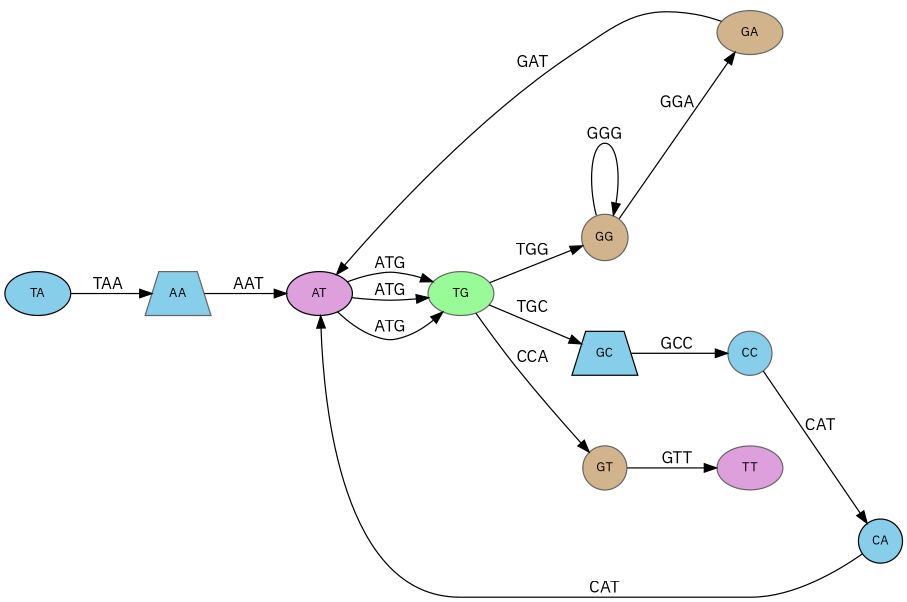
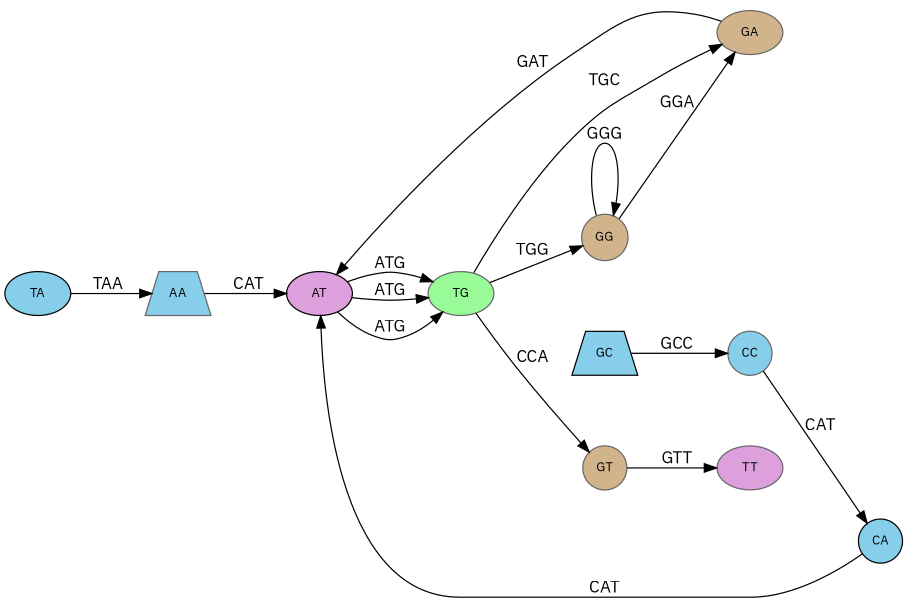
edge "AA" -> "AT": label "AAT" -> "CAT"
edge "TG" -> "GC": now "TG" -> "GA"
